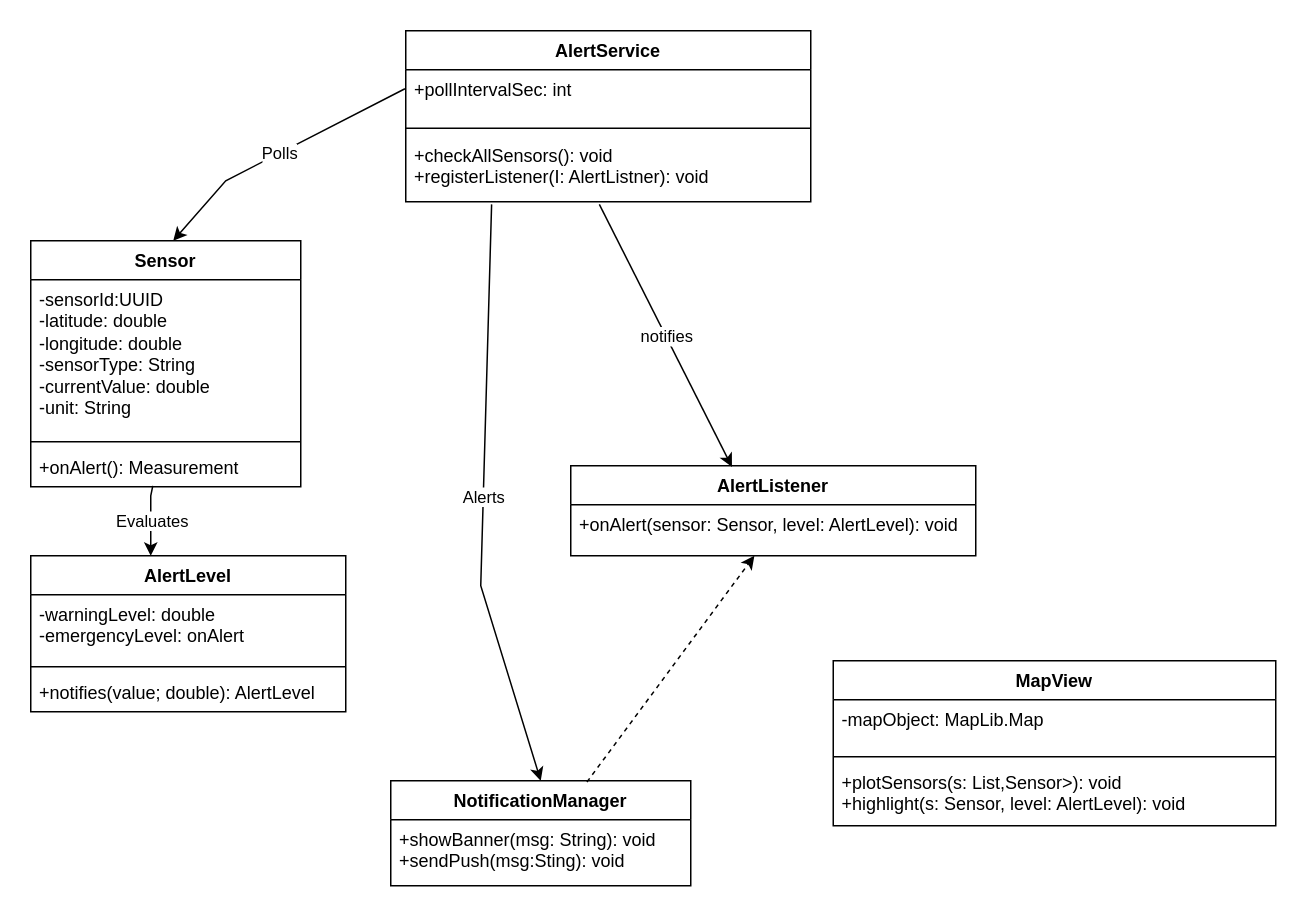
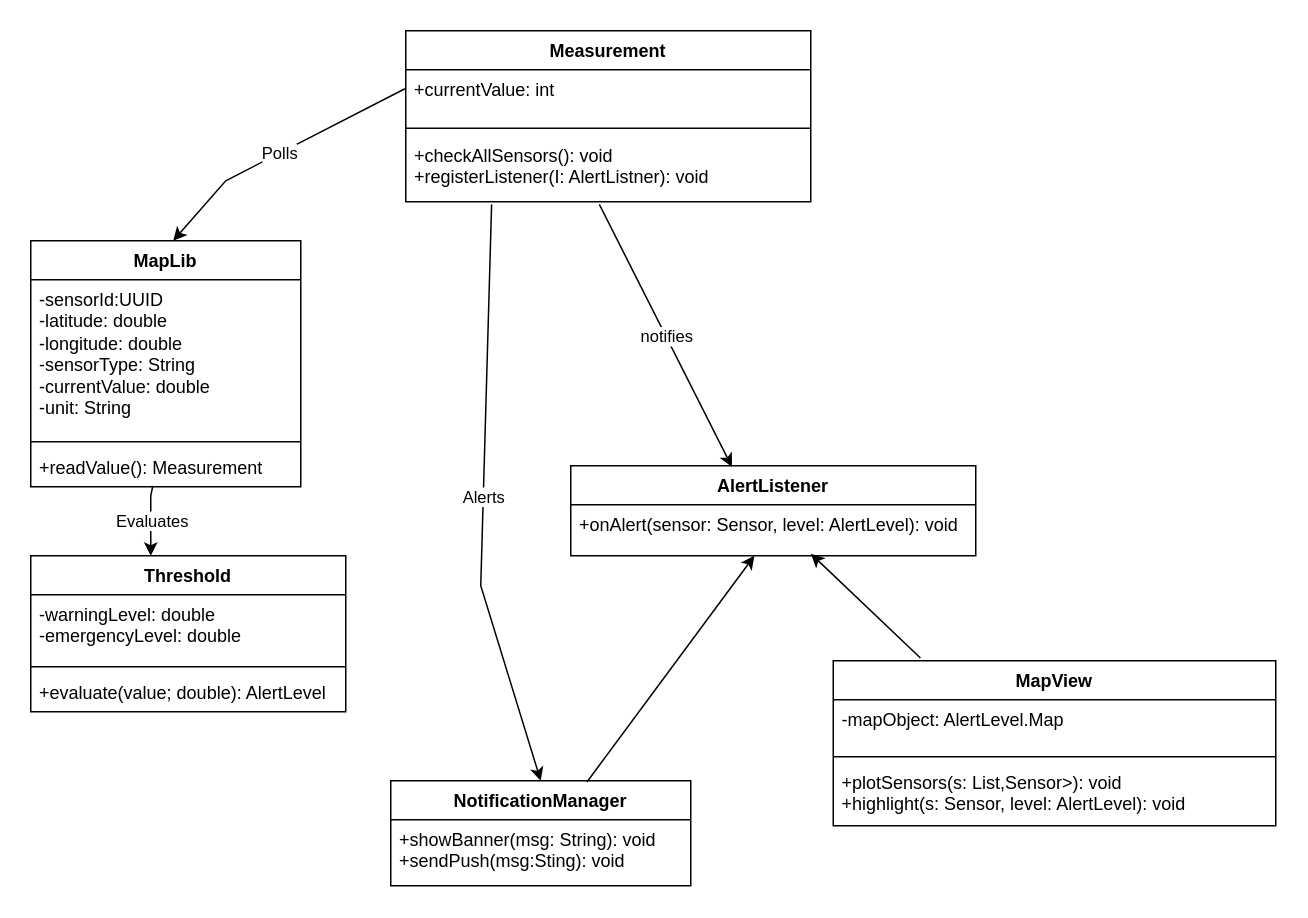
node "AlertService": label "AlertService" -> "Measurement"
node "+pollIntervalSec: int": label "+pollIntervalSec: int" -> "+currentValue: int"
node "Sensor": label "Sensor" -> "MapLib"
node "+onAlert(): Measurement": label "+onAlert(): Measurement" -> "+readValue(): Measurement"
node "AlertLevel": label "AlertLevel" -> "Threshold"
edge "MapView" -> "+onAlert(sensor: Sensor, level: AlertLevel): void": added
node "-warningLevel: double -emergencyLevel: onAlert": label "-warningLevel: double -emergencyLevel: onAlert" -> "-warningLevel: double -emergencyLevel: double"
edge "NotificationManager" -> "+onAlert(sensor: Sensor, level: AlertLevel): void": style dashed -> solid
node "+notifies(value; double): AlertLevel": label "+notifies(value; double): AlertLevel" -> "+evaluate(value; double): AlertLevel"
node "-mapObject: MapLib.Map": label "-mapObject: MapLib.Map" -> "-mapObject: AlertLevel.Map"
